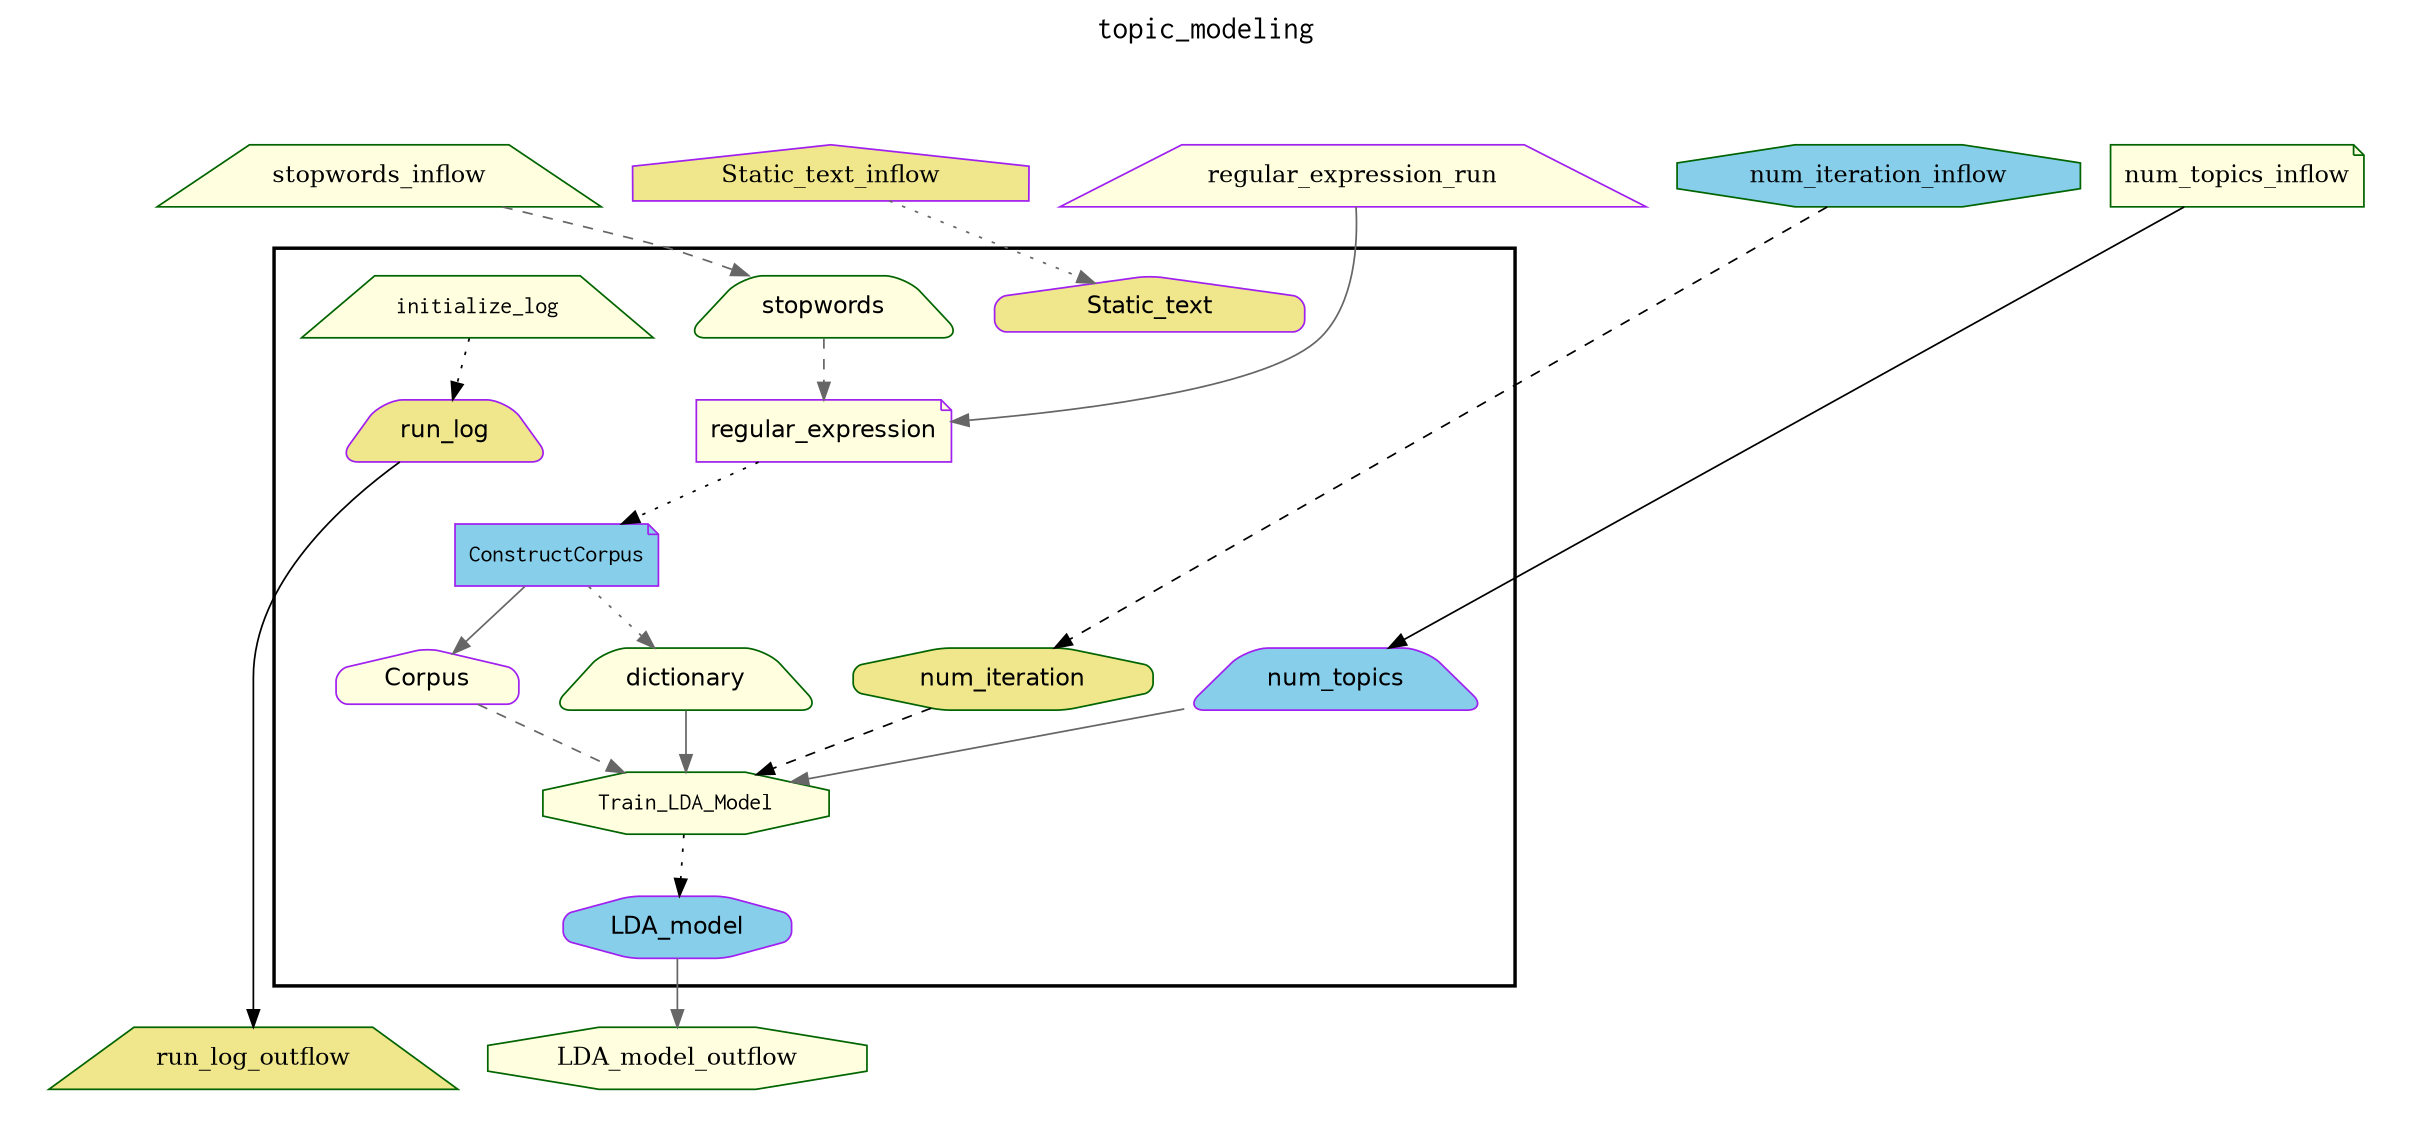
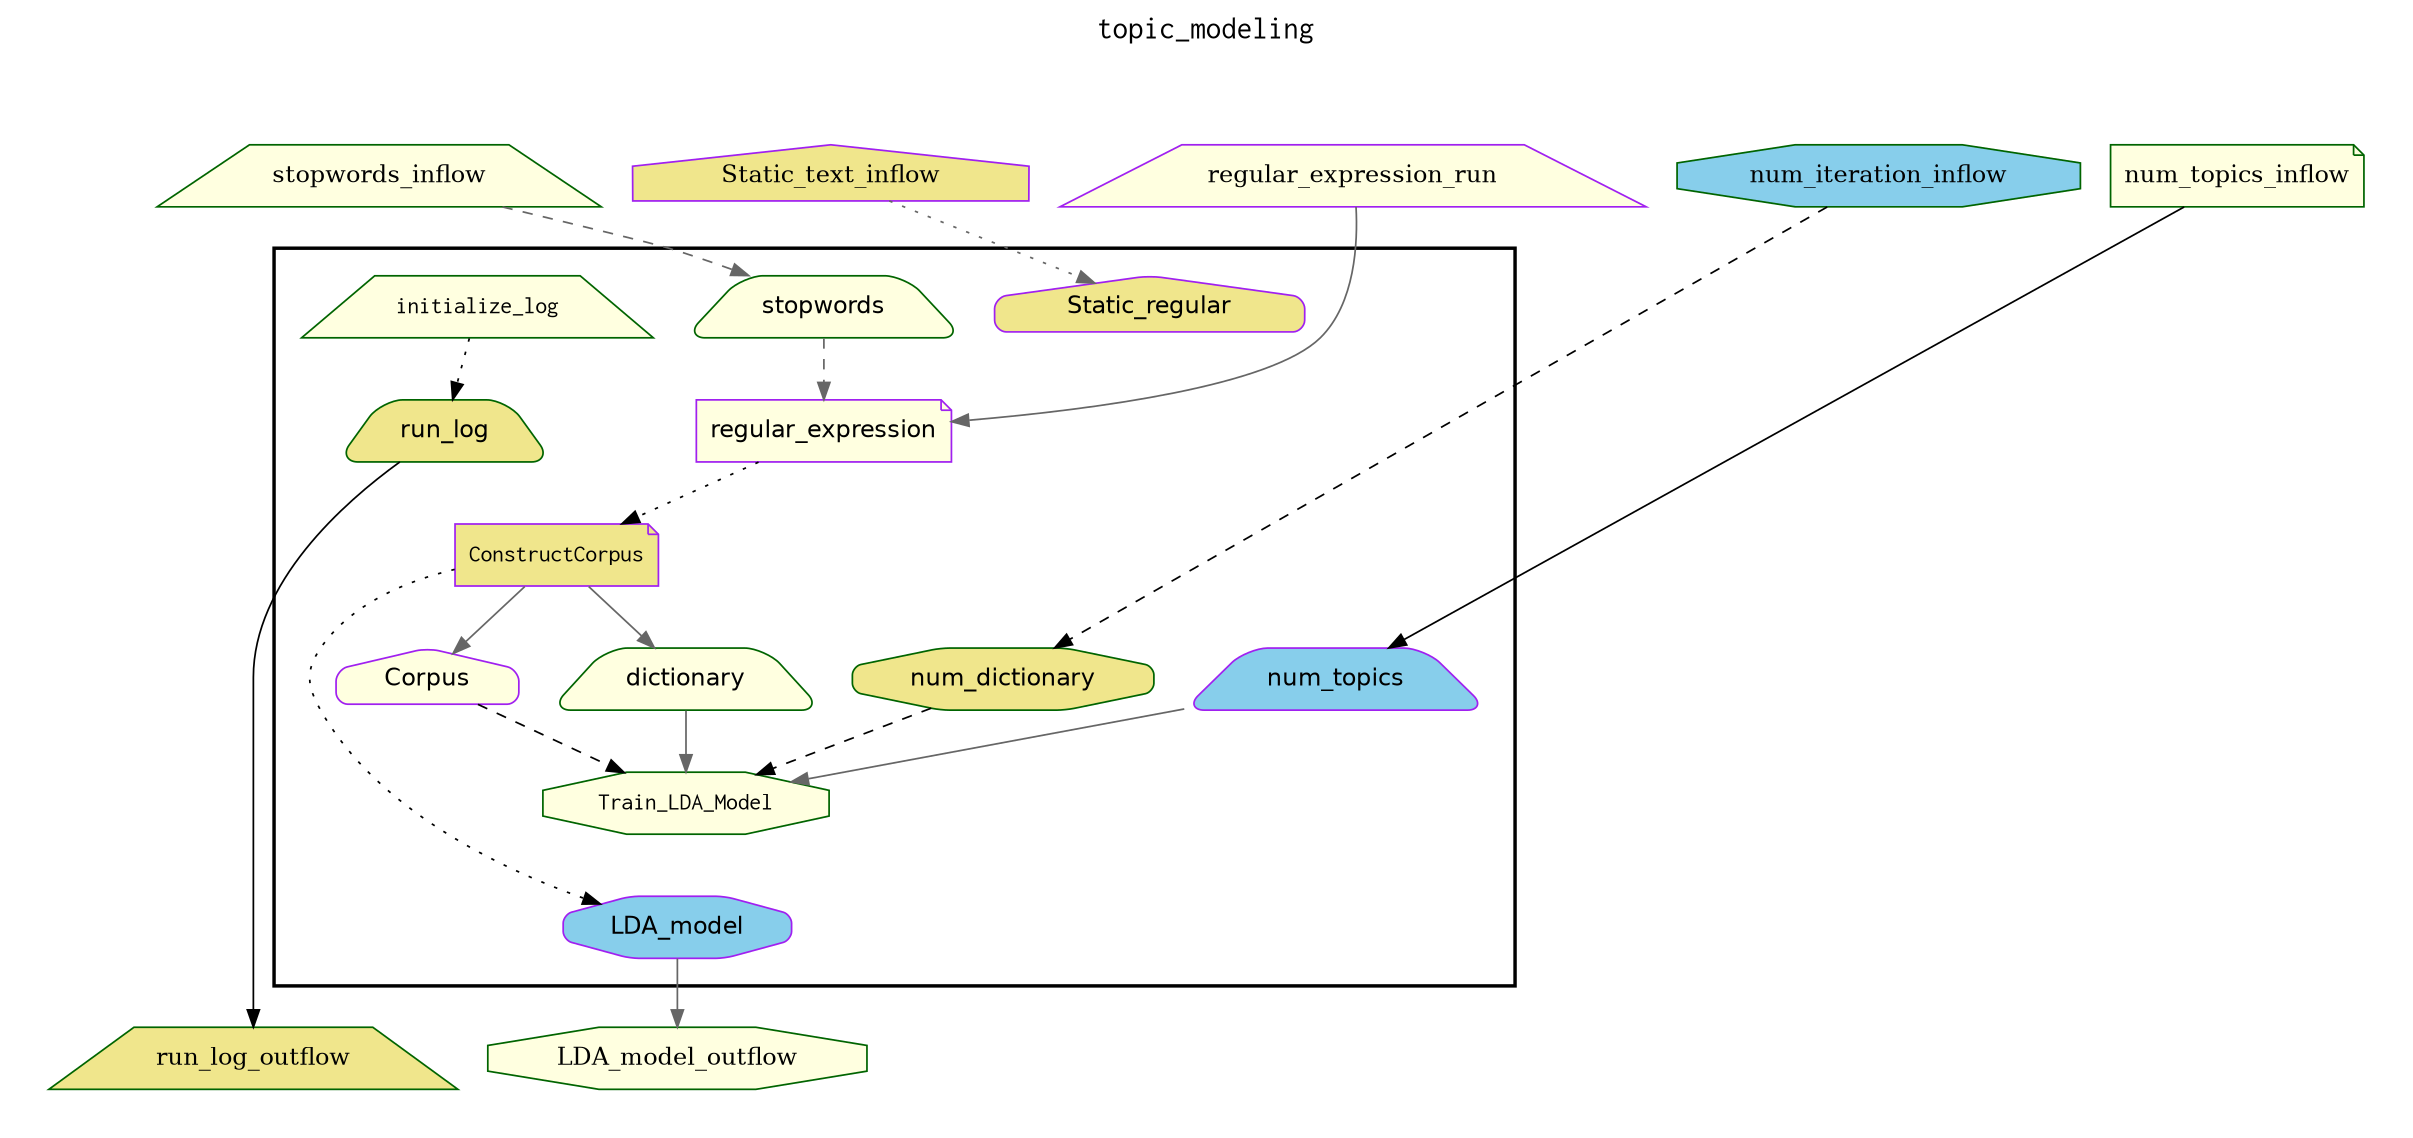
node "Static_text": label "Static_text" -> "Static_regular"
node "run_log": color purple -> darkgreen
node "ConstructCorpus": fillcolor skyblue -> khaki
edge "ConstructCorpus" -> "dictionary": style dotted -> solid
node "num_iteration": label "num_iteration" -> "num_dictionary"
edge "Corpus" -> "Train_LDA_Model": color gray40 -> black
edge "Train_LDA_Model" -> "LDA_model": now "ConstructCorpus" -> "LDA_model"
